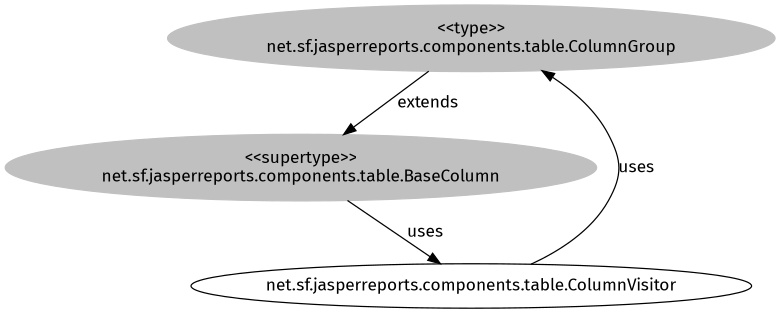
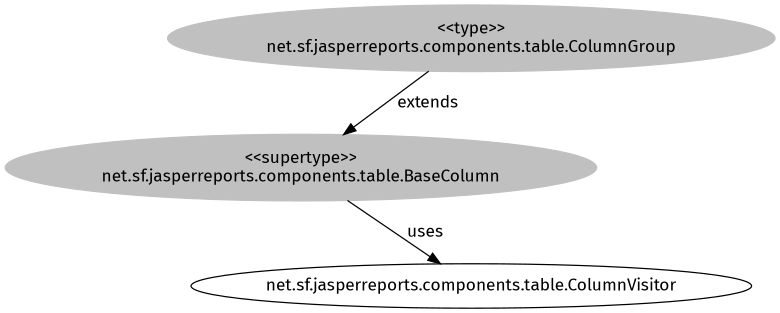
edge "net.sf.jasperreports.components.table.ColumnVisitor" -> "<<type>> net.sf.jasperreports.components.table.ColumnGroup": removed, label "uses"
